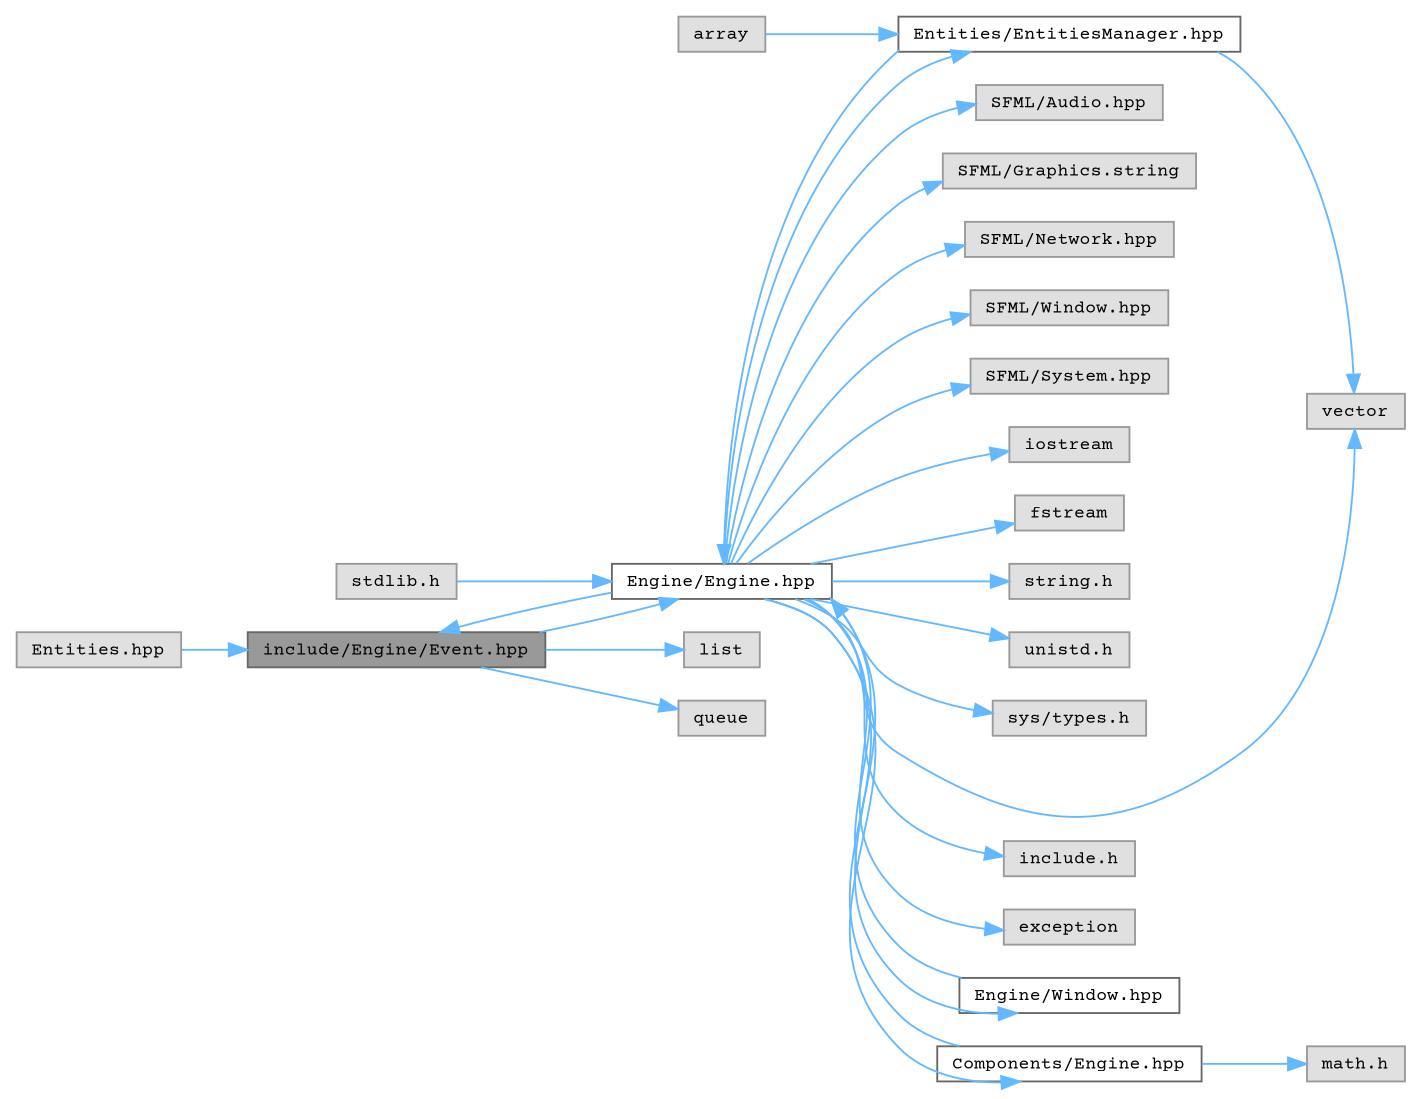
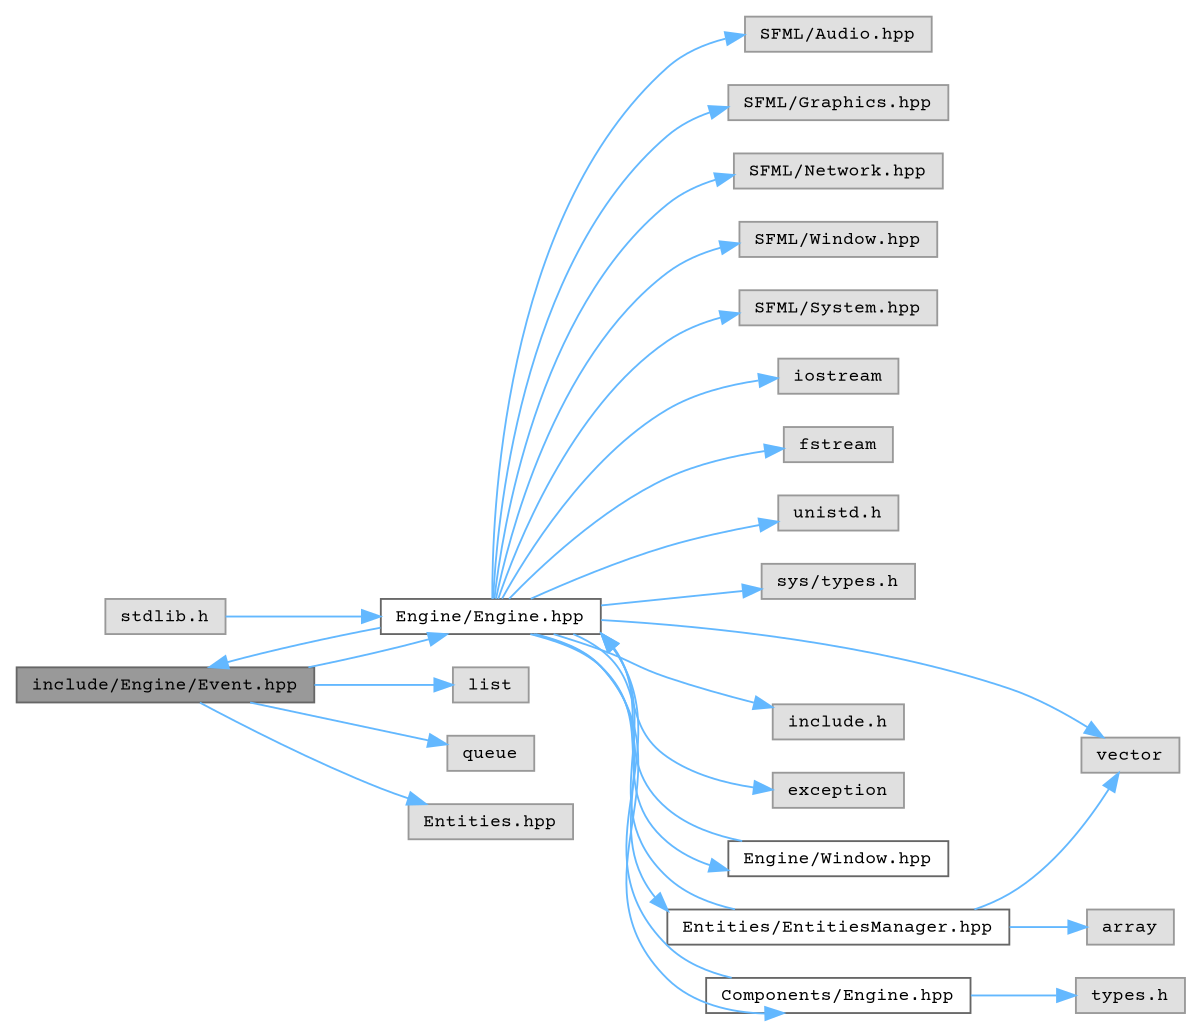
edge "array" -> "Entities/EntitiesManager.hpp": reversed
node "SFML/Graphics.string": label "SFML/Graphics.string" -> "SFML/Graphics.hpp"
node "string.h": removed
edge "Entities.hpp" -> "include/Engine/Event.hpp": reversed
node "math.h": label "math.h" -> "types.h"
